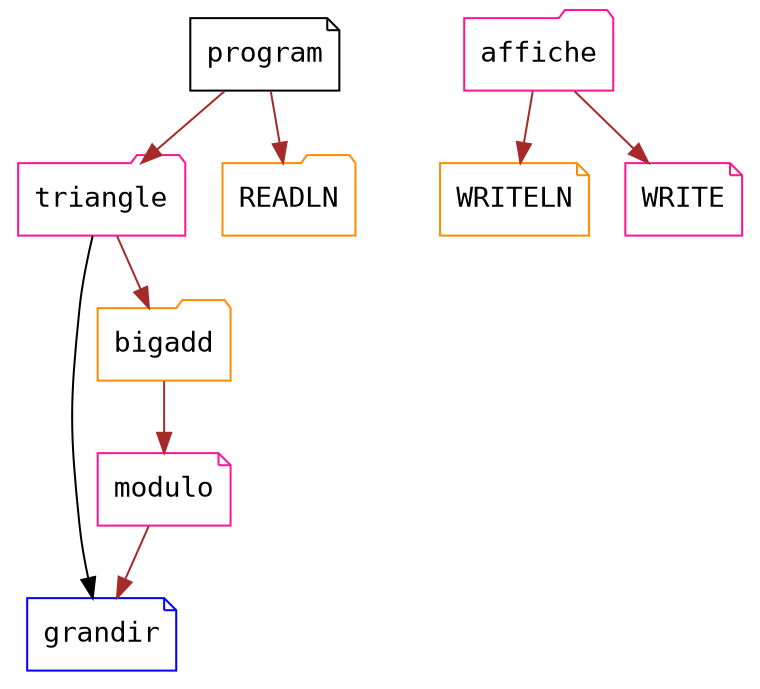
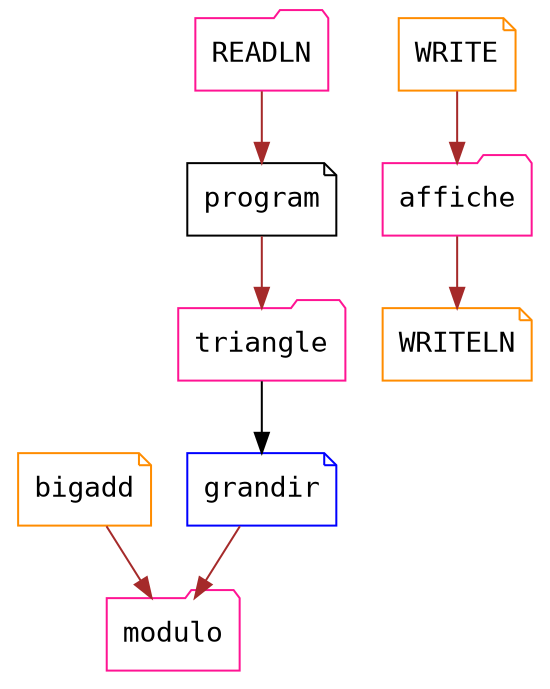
edge "program" -> "READLN": reversed
edge "affiche" -> "WRITE": reversed
node "READLN": color darkorange -> deeppink
node "WRITE": color deeppink -> darkorange
edge "triangle" -> "bigadd": removed
node "bigadd": shape folder -> note
node "modulo": shape note -> folder
edge "modulo" -> "grandir": reversed
